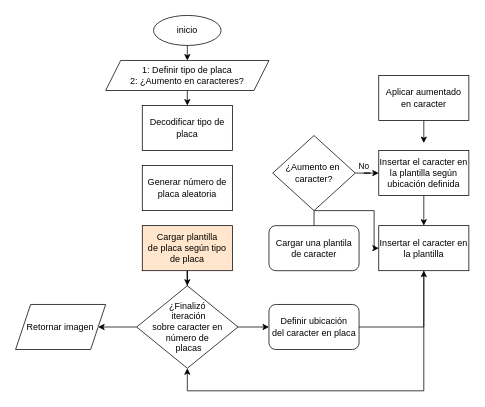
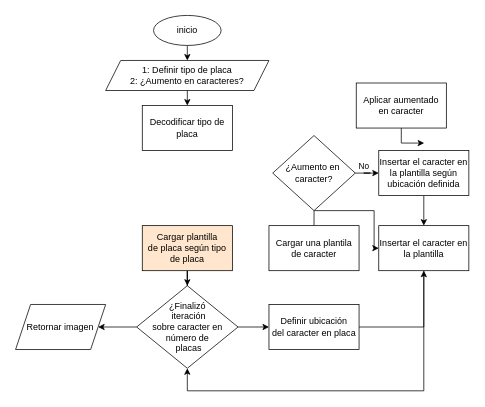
node "Aplicar aumentado en caracter": moved (423, 98) -> (401, 105)
node "Generar número de placa aleatoria": removed
node "Cargar una plantila de caracter": shape rounded rectangle -> rectangle
node "Definir ubicación del caracter en placa": shape rounded rectangle -> rectangle
